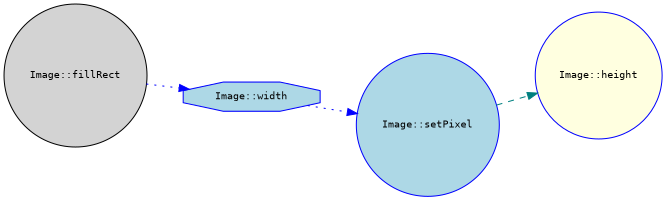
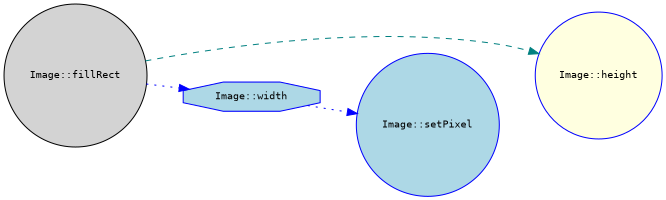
edge "Image::setPixel" -> "Image::height": now "Image::fillRect" -> "Image::height"
